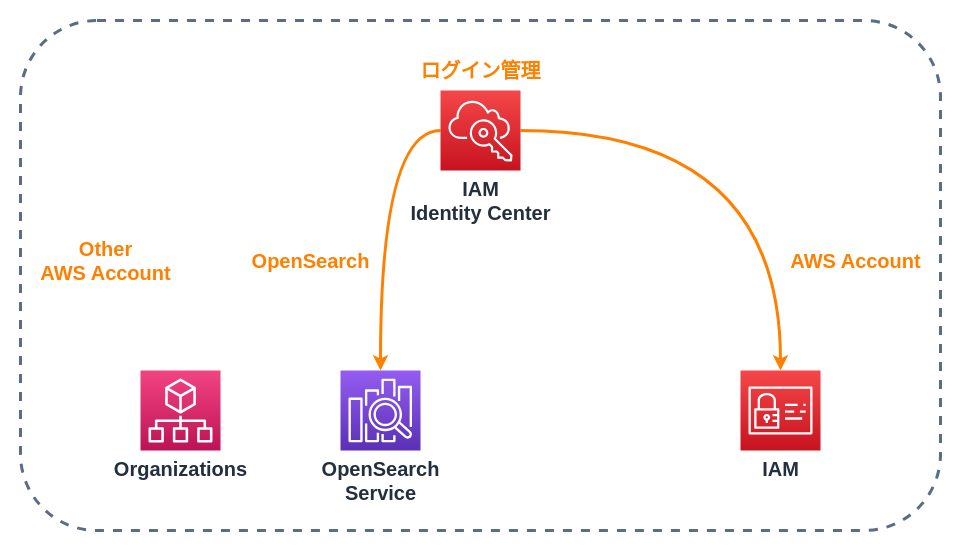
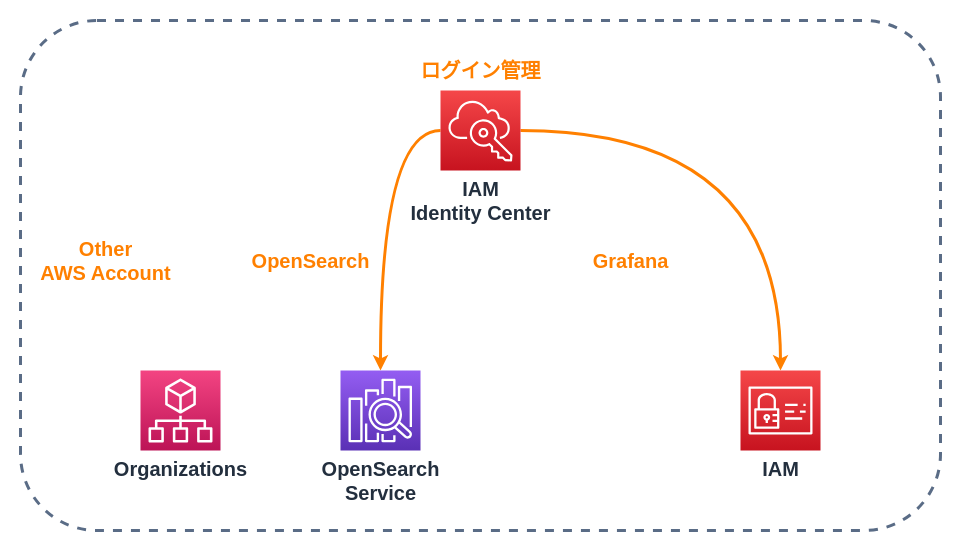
node "Grafana": added
node "AWS Account": removed
